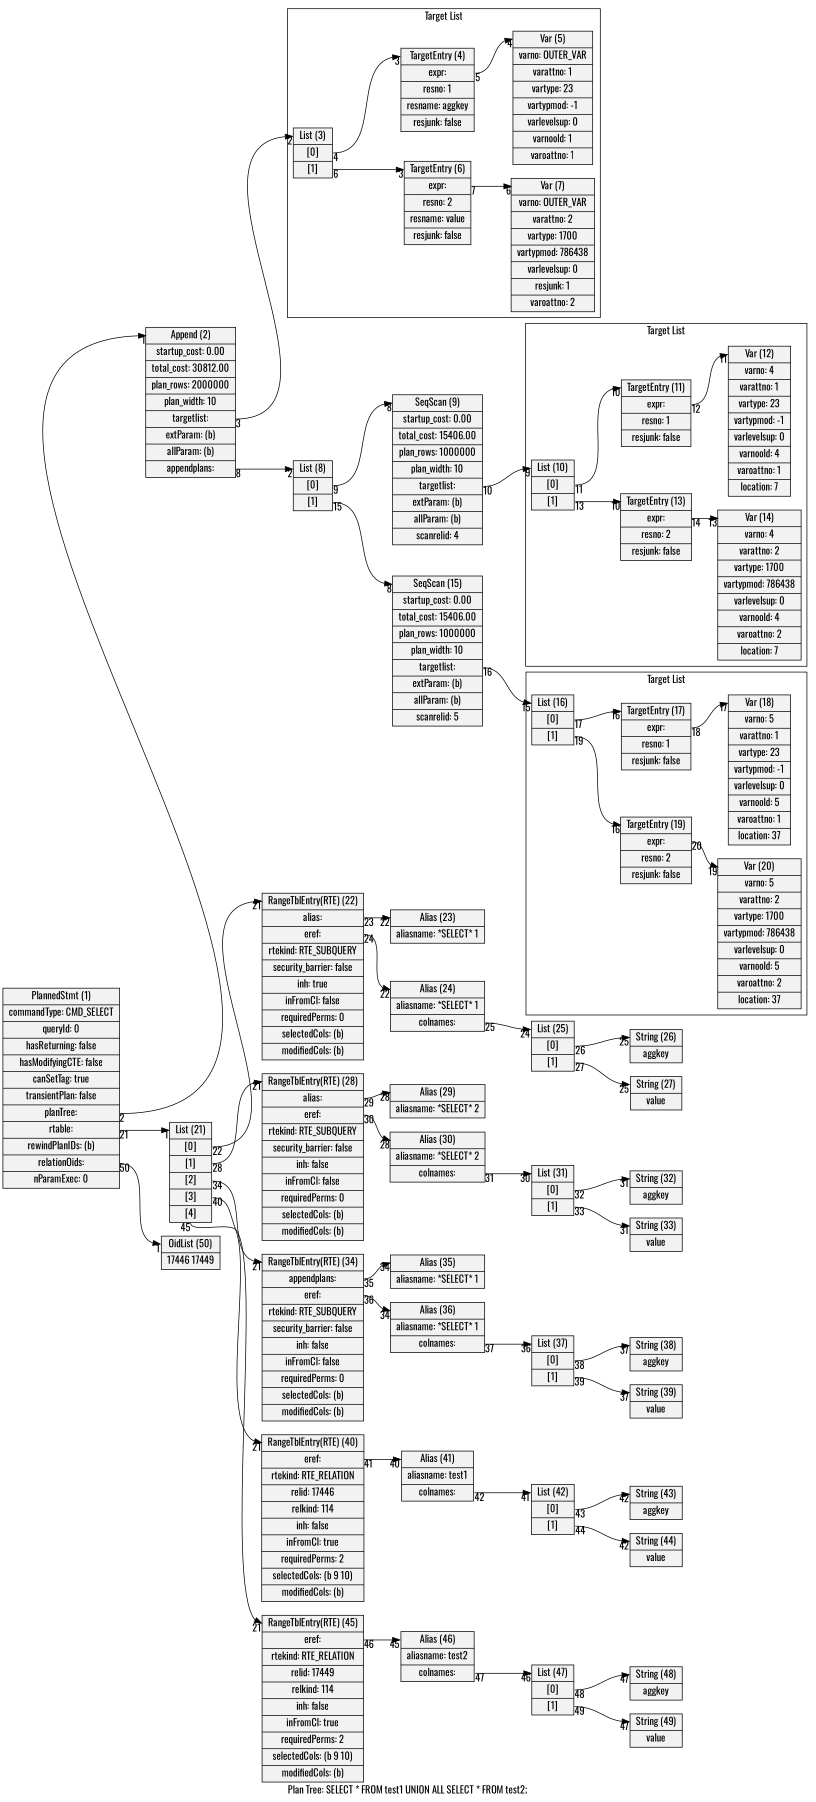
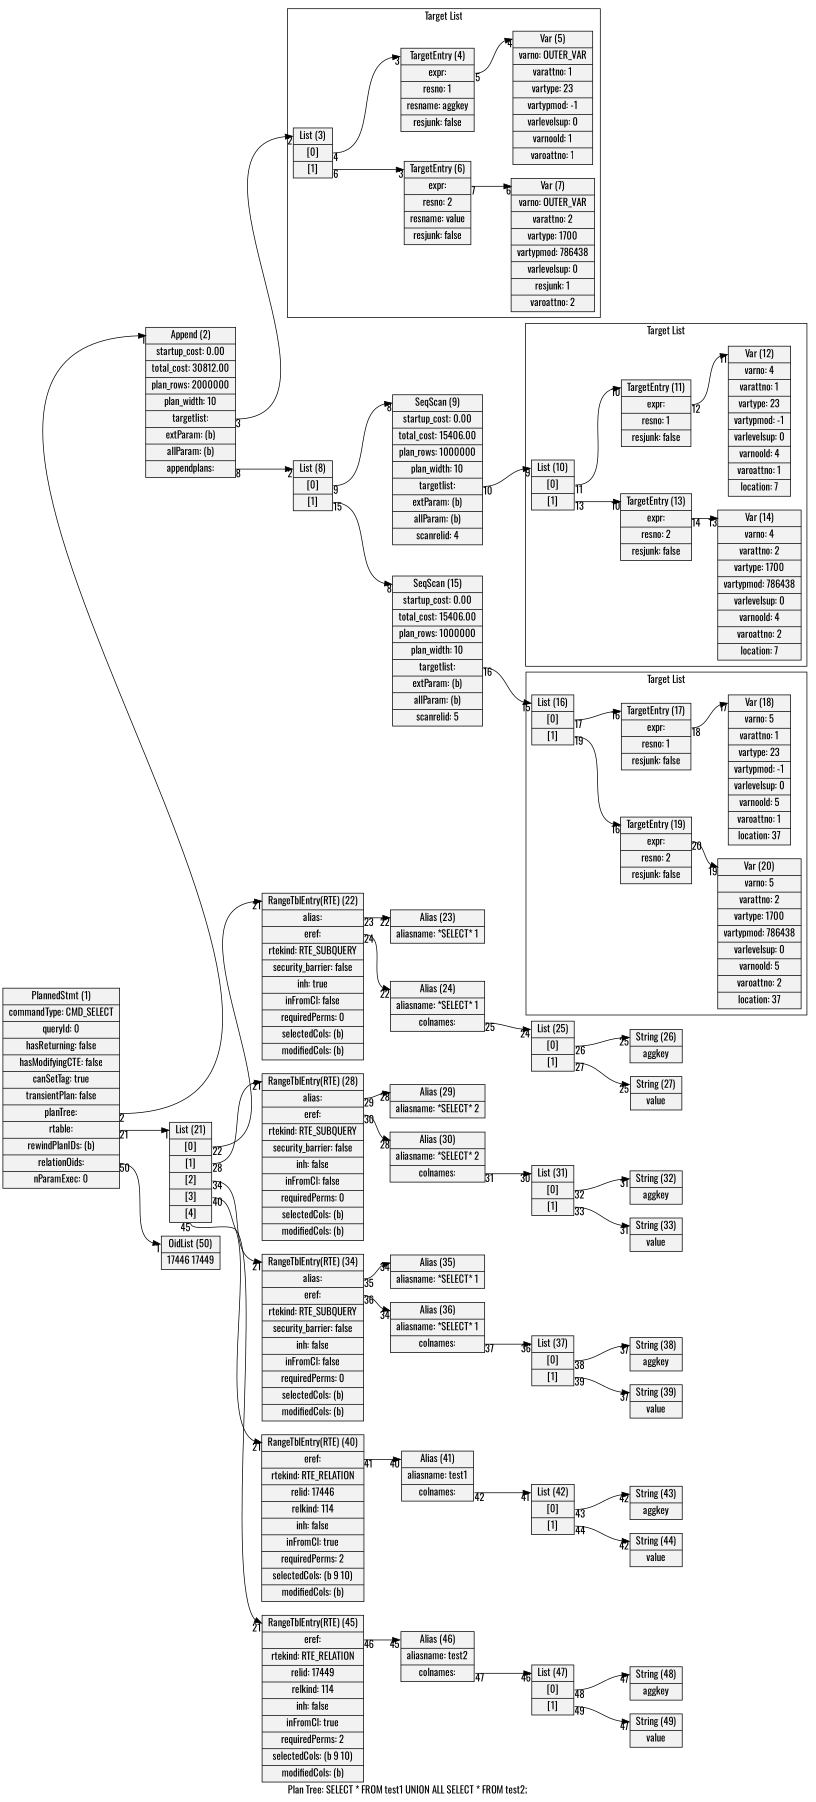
node "RangeTblEntry(RTE) (34)": text "appendplans:" -> "alias:"
